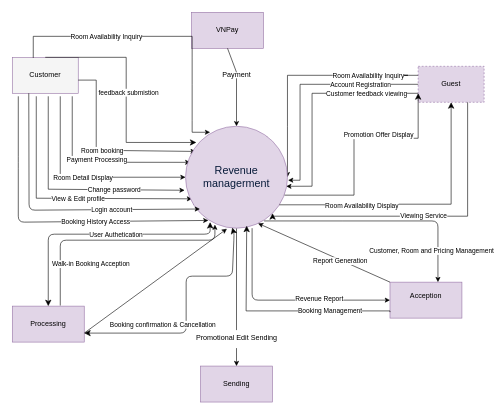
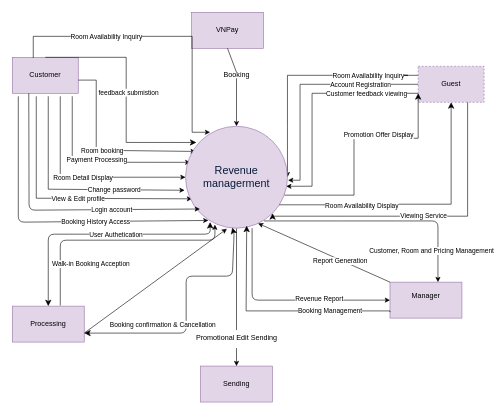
node "Customer": fillcolor #f5f5f5 -> #e1d5e7
node "Payment": label "Payment" -> "Booking"
node "Acception": label "Acception" -> "Manager"
